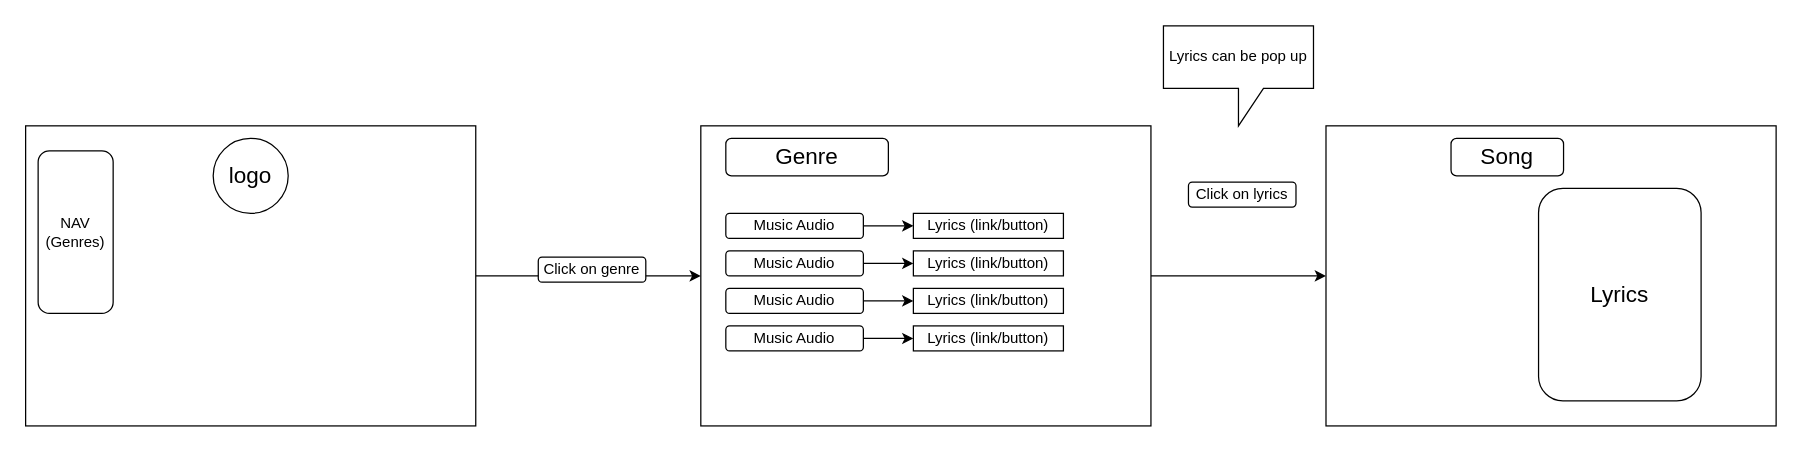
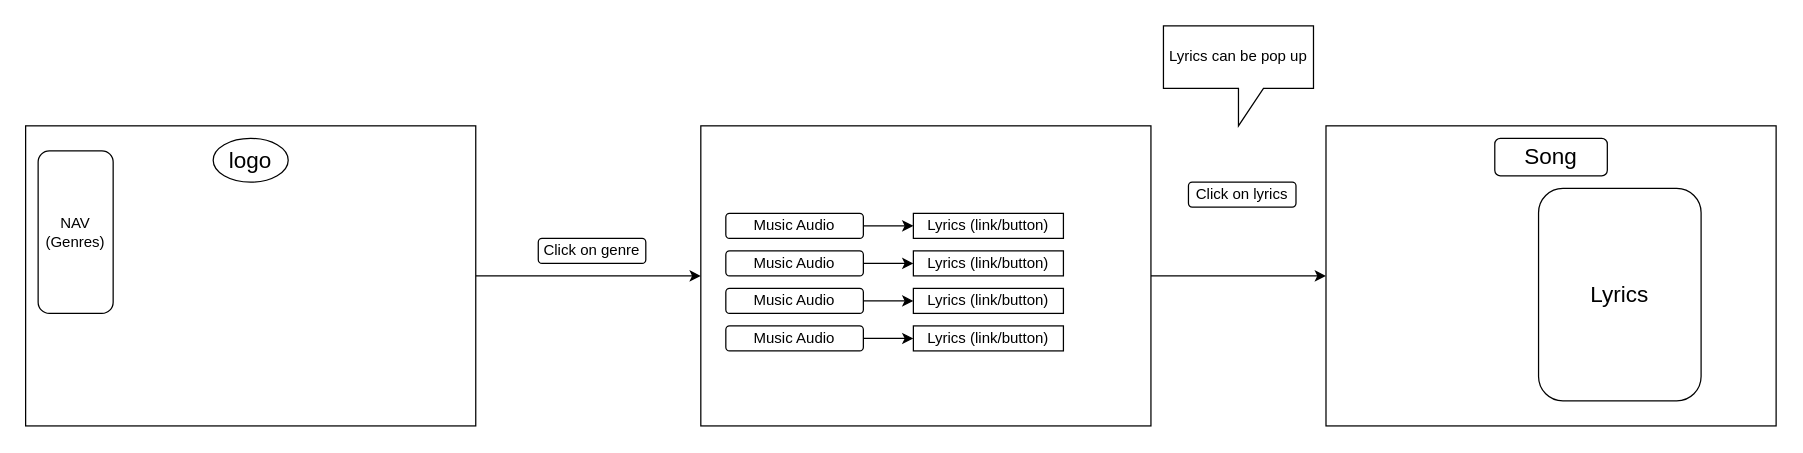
node "Genre": removed
node "Song": moved (1507, 157) -> (1551, 157)
node "logo": size 75x75 -> 75x44
node "Click on genre": moved (592, 269) -> (592, 251)
